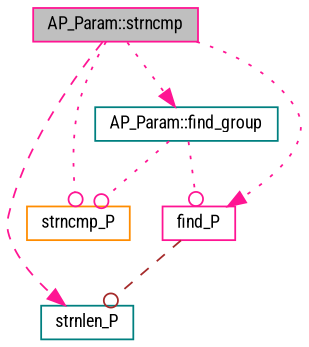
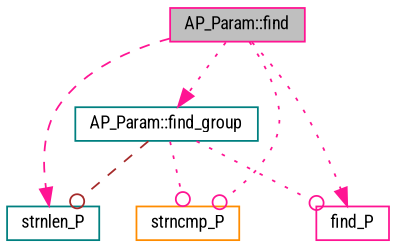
node "AP_Param::strncmp": label "AP_Param::strncmp" -> "AP_Param::find"
edge "find_P" -> "strnlen_P": now "AP_Param::find_group" -> "strnlen_P"
